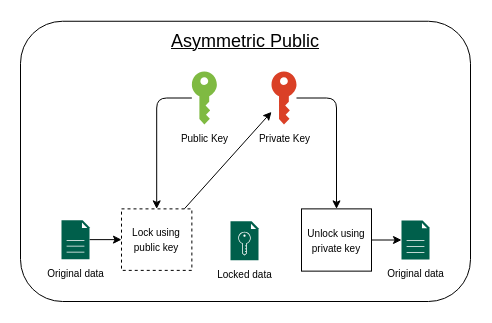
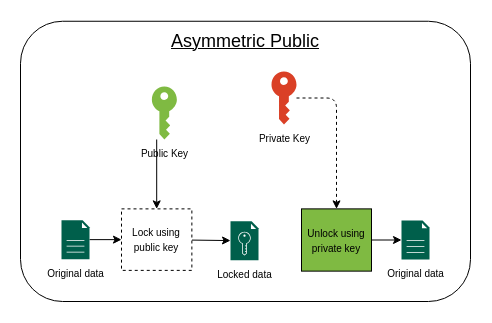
node "Public Key": moved (204, 98) -> (164, 113)
edge "Private Key" -> "Unlock using private key": style solid -> dashed
edge "Lock using public key" -> "Private Key": now "Lock using public key" -> "Locked data"
node "Unlock using private key": fillcolor #ffffff -> #7fba42
